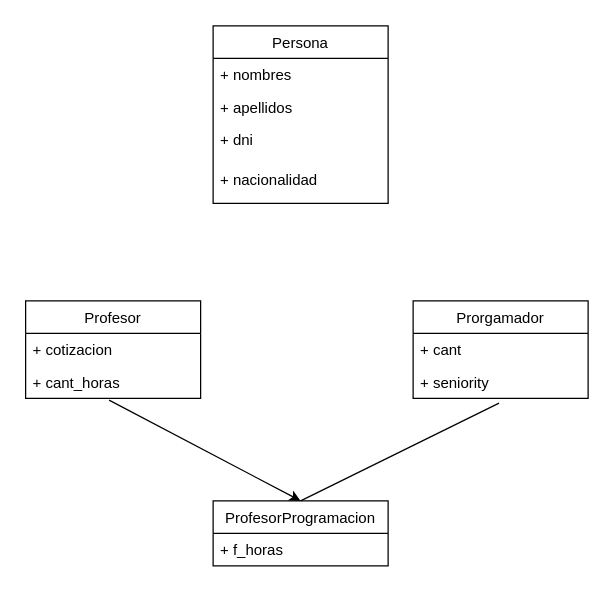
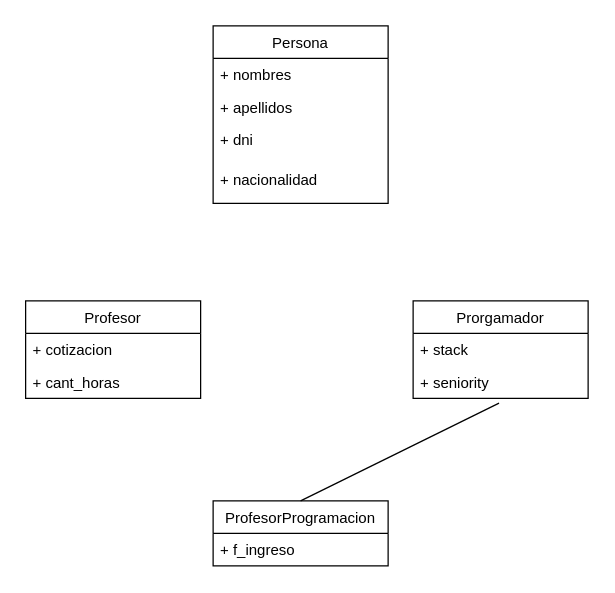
node "+ cant": label "+ cant" -> "+ stack"
edge "+ cant_horas" -> "ProfesorProgramacion": removed
node "+ f_horas": label "+ f_horas" -> "+ f_ingreso"
